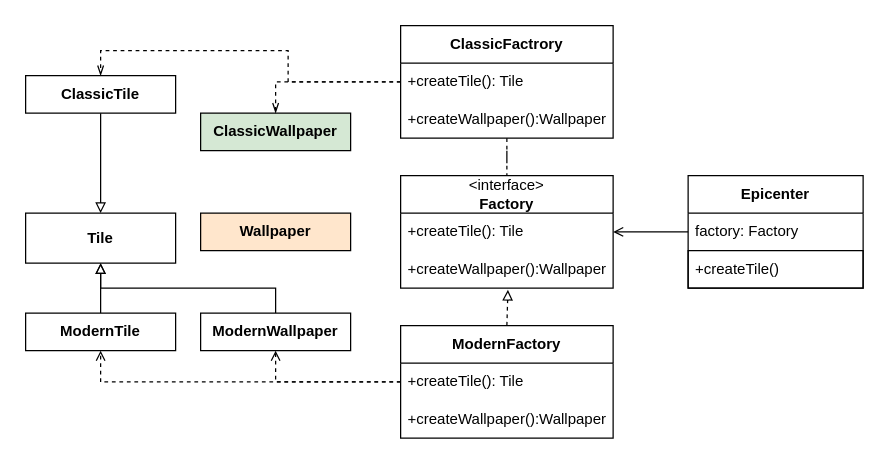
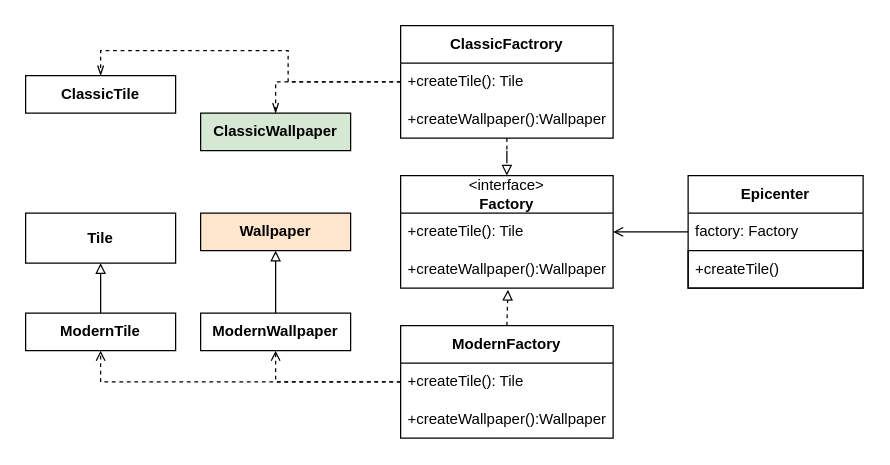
edge "ClassicTile" -> "Tile": removed
edge "ClassicFactrory" -- "<interface> Factory": arrowhead none -> block
edge "ModernWallpaper" -> "Tile": now "ModernWallpaper" -> "Wallpaper"
